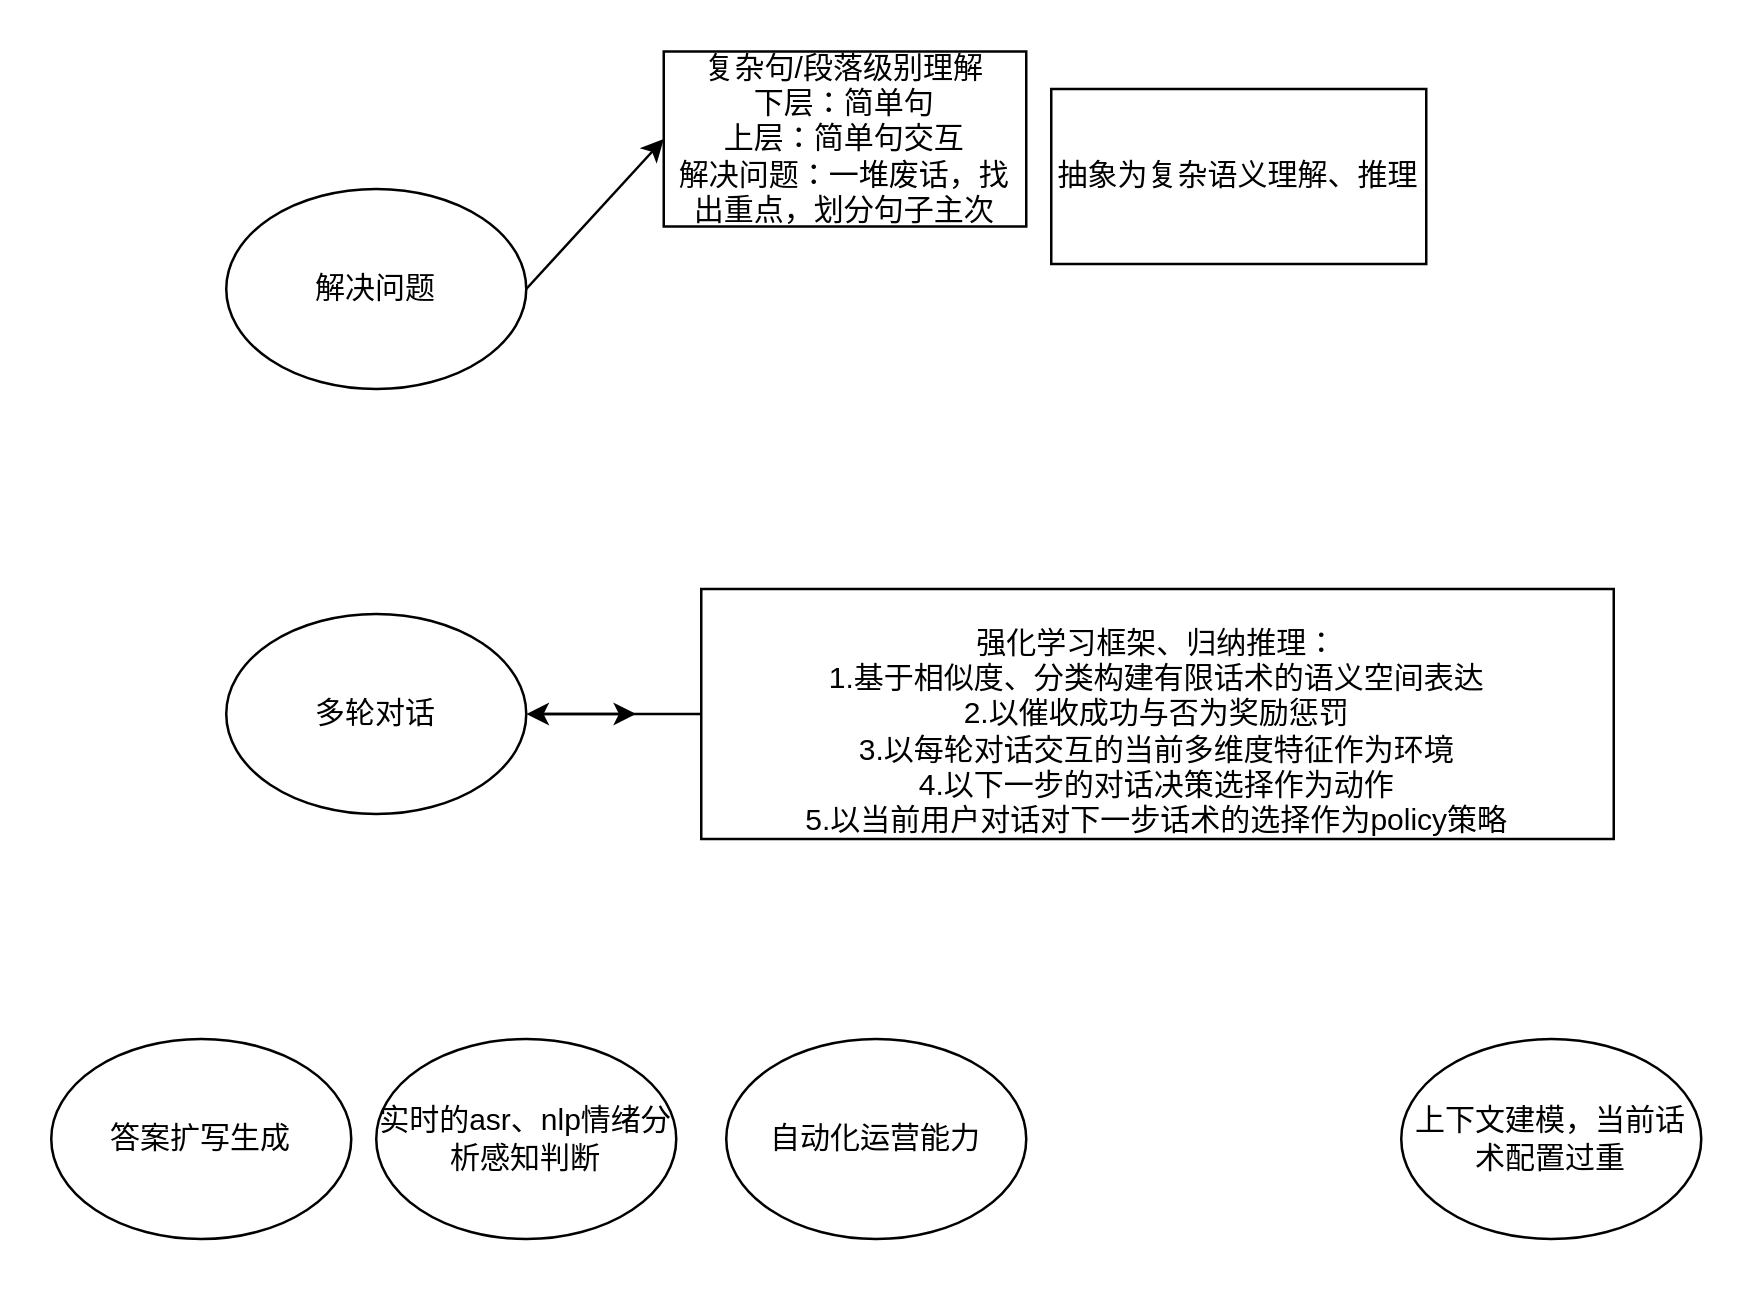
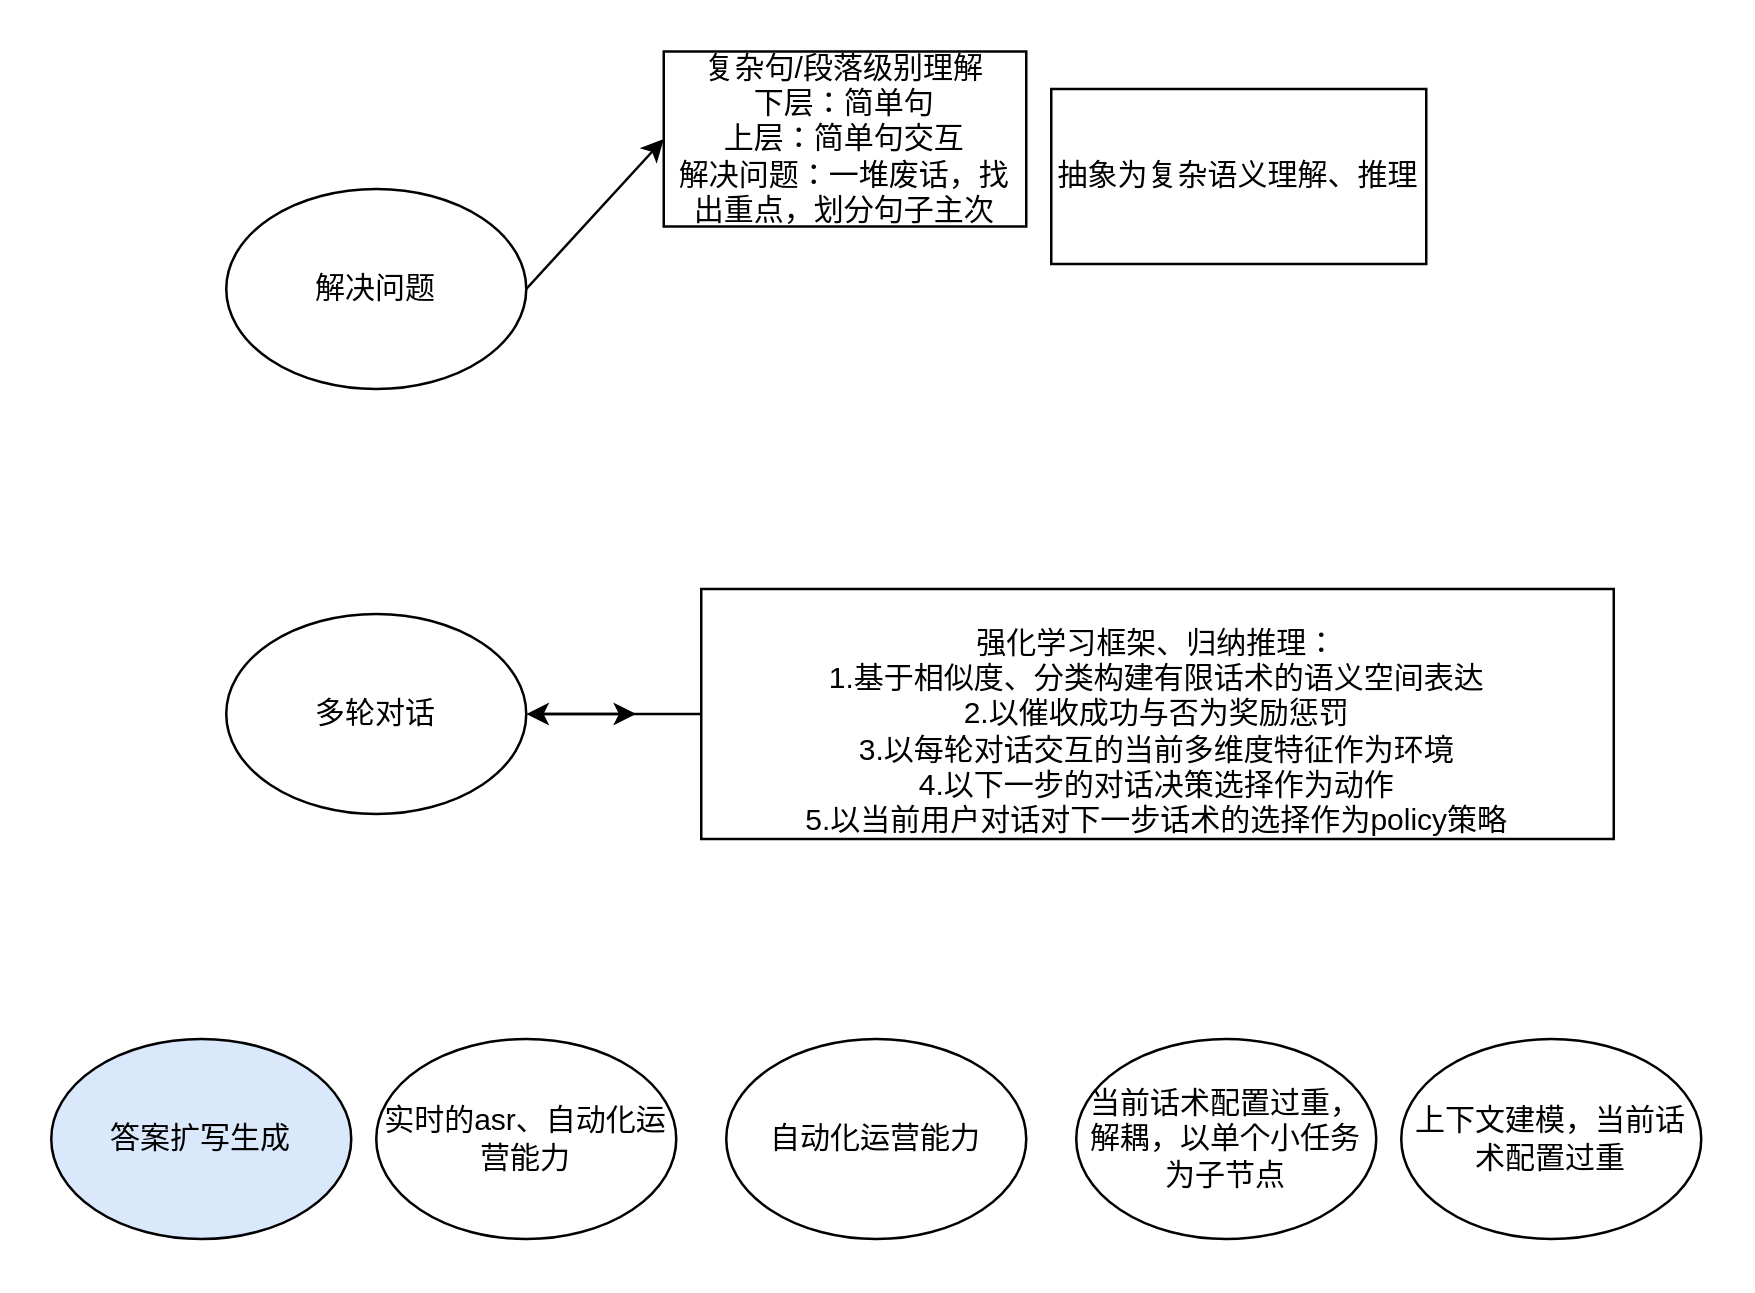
node "答案扩写生成": fillcolor #ffffff -> #dae8fc
node "实时的asr、nlp情绪分析感知判断": label "实时的asr、nlp情绪分析感知判断" -> "实时的asr、自动化运营能力"
node "当前话术配置过重，解耦，以单个小任务为子节点": added
